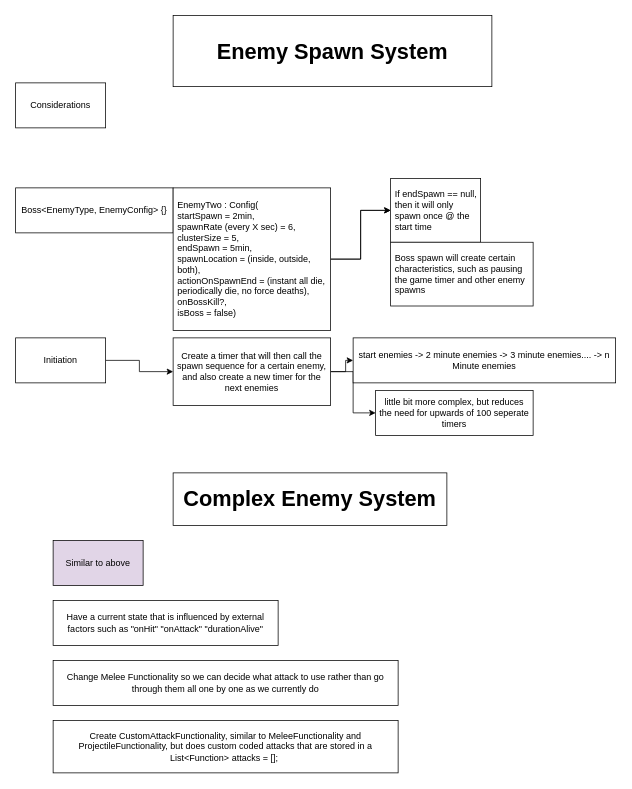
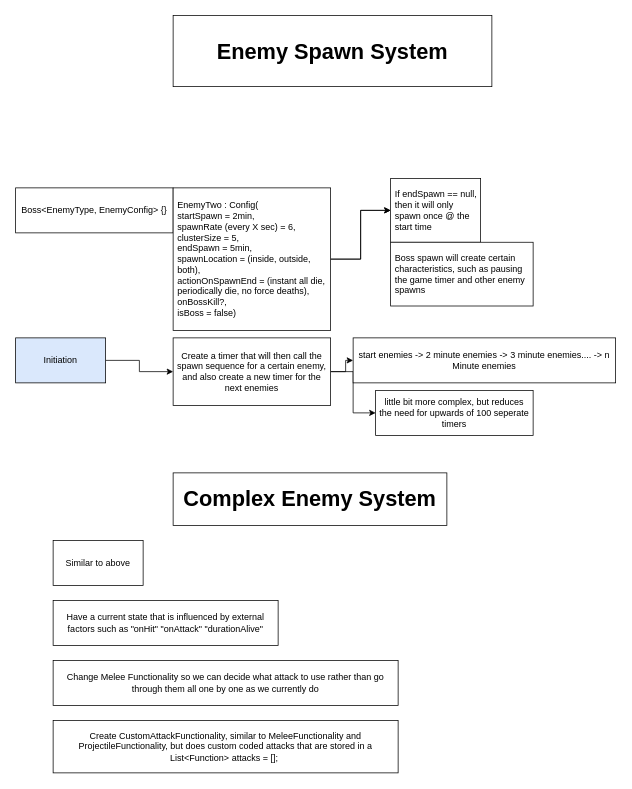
node "Considerations": removed
node "Initiation": fillcolor #ffffff -> #dae8fc
node "Similar to above": fillcolor #e1d5e7 -> #ffffff
